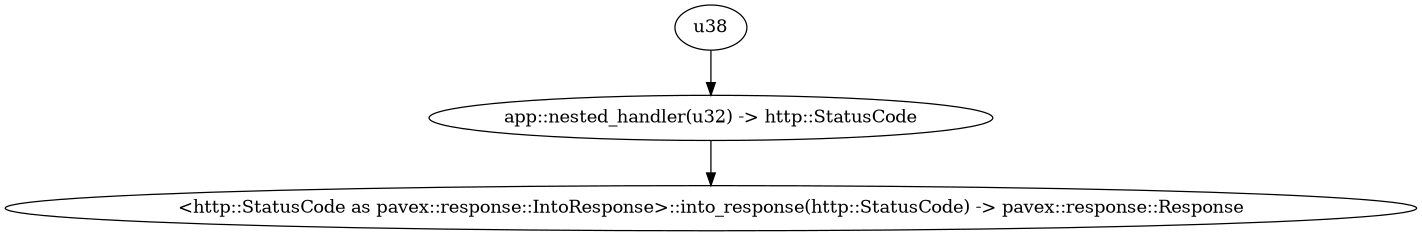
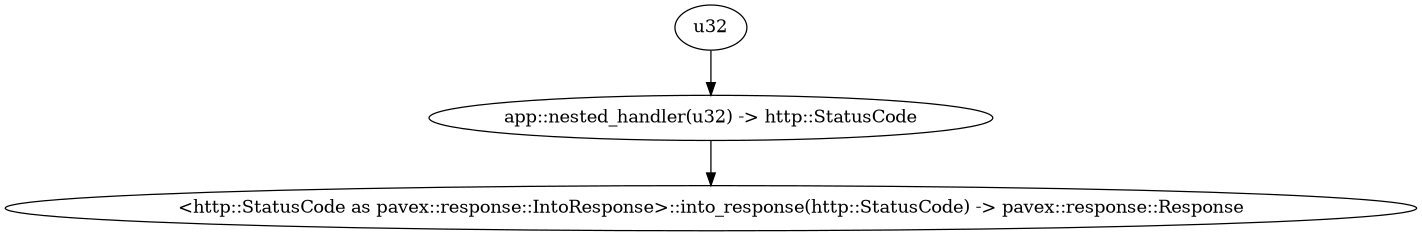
node "u38": label "u38" -> "u32"
